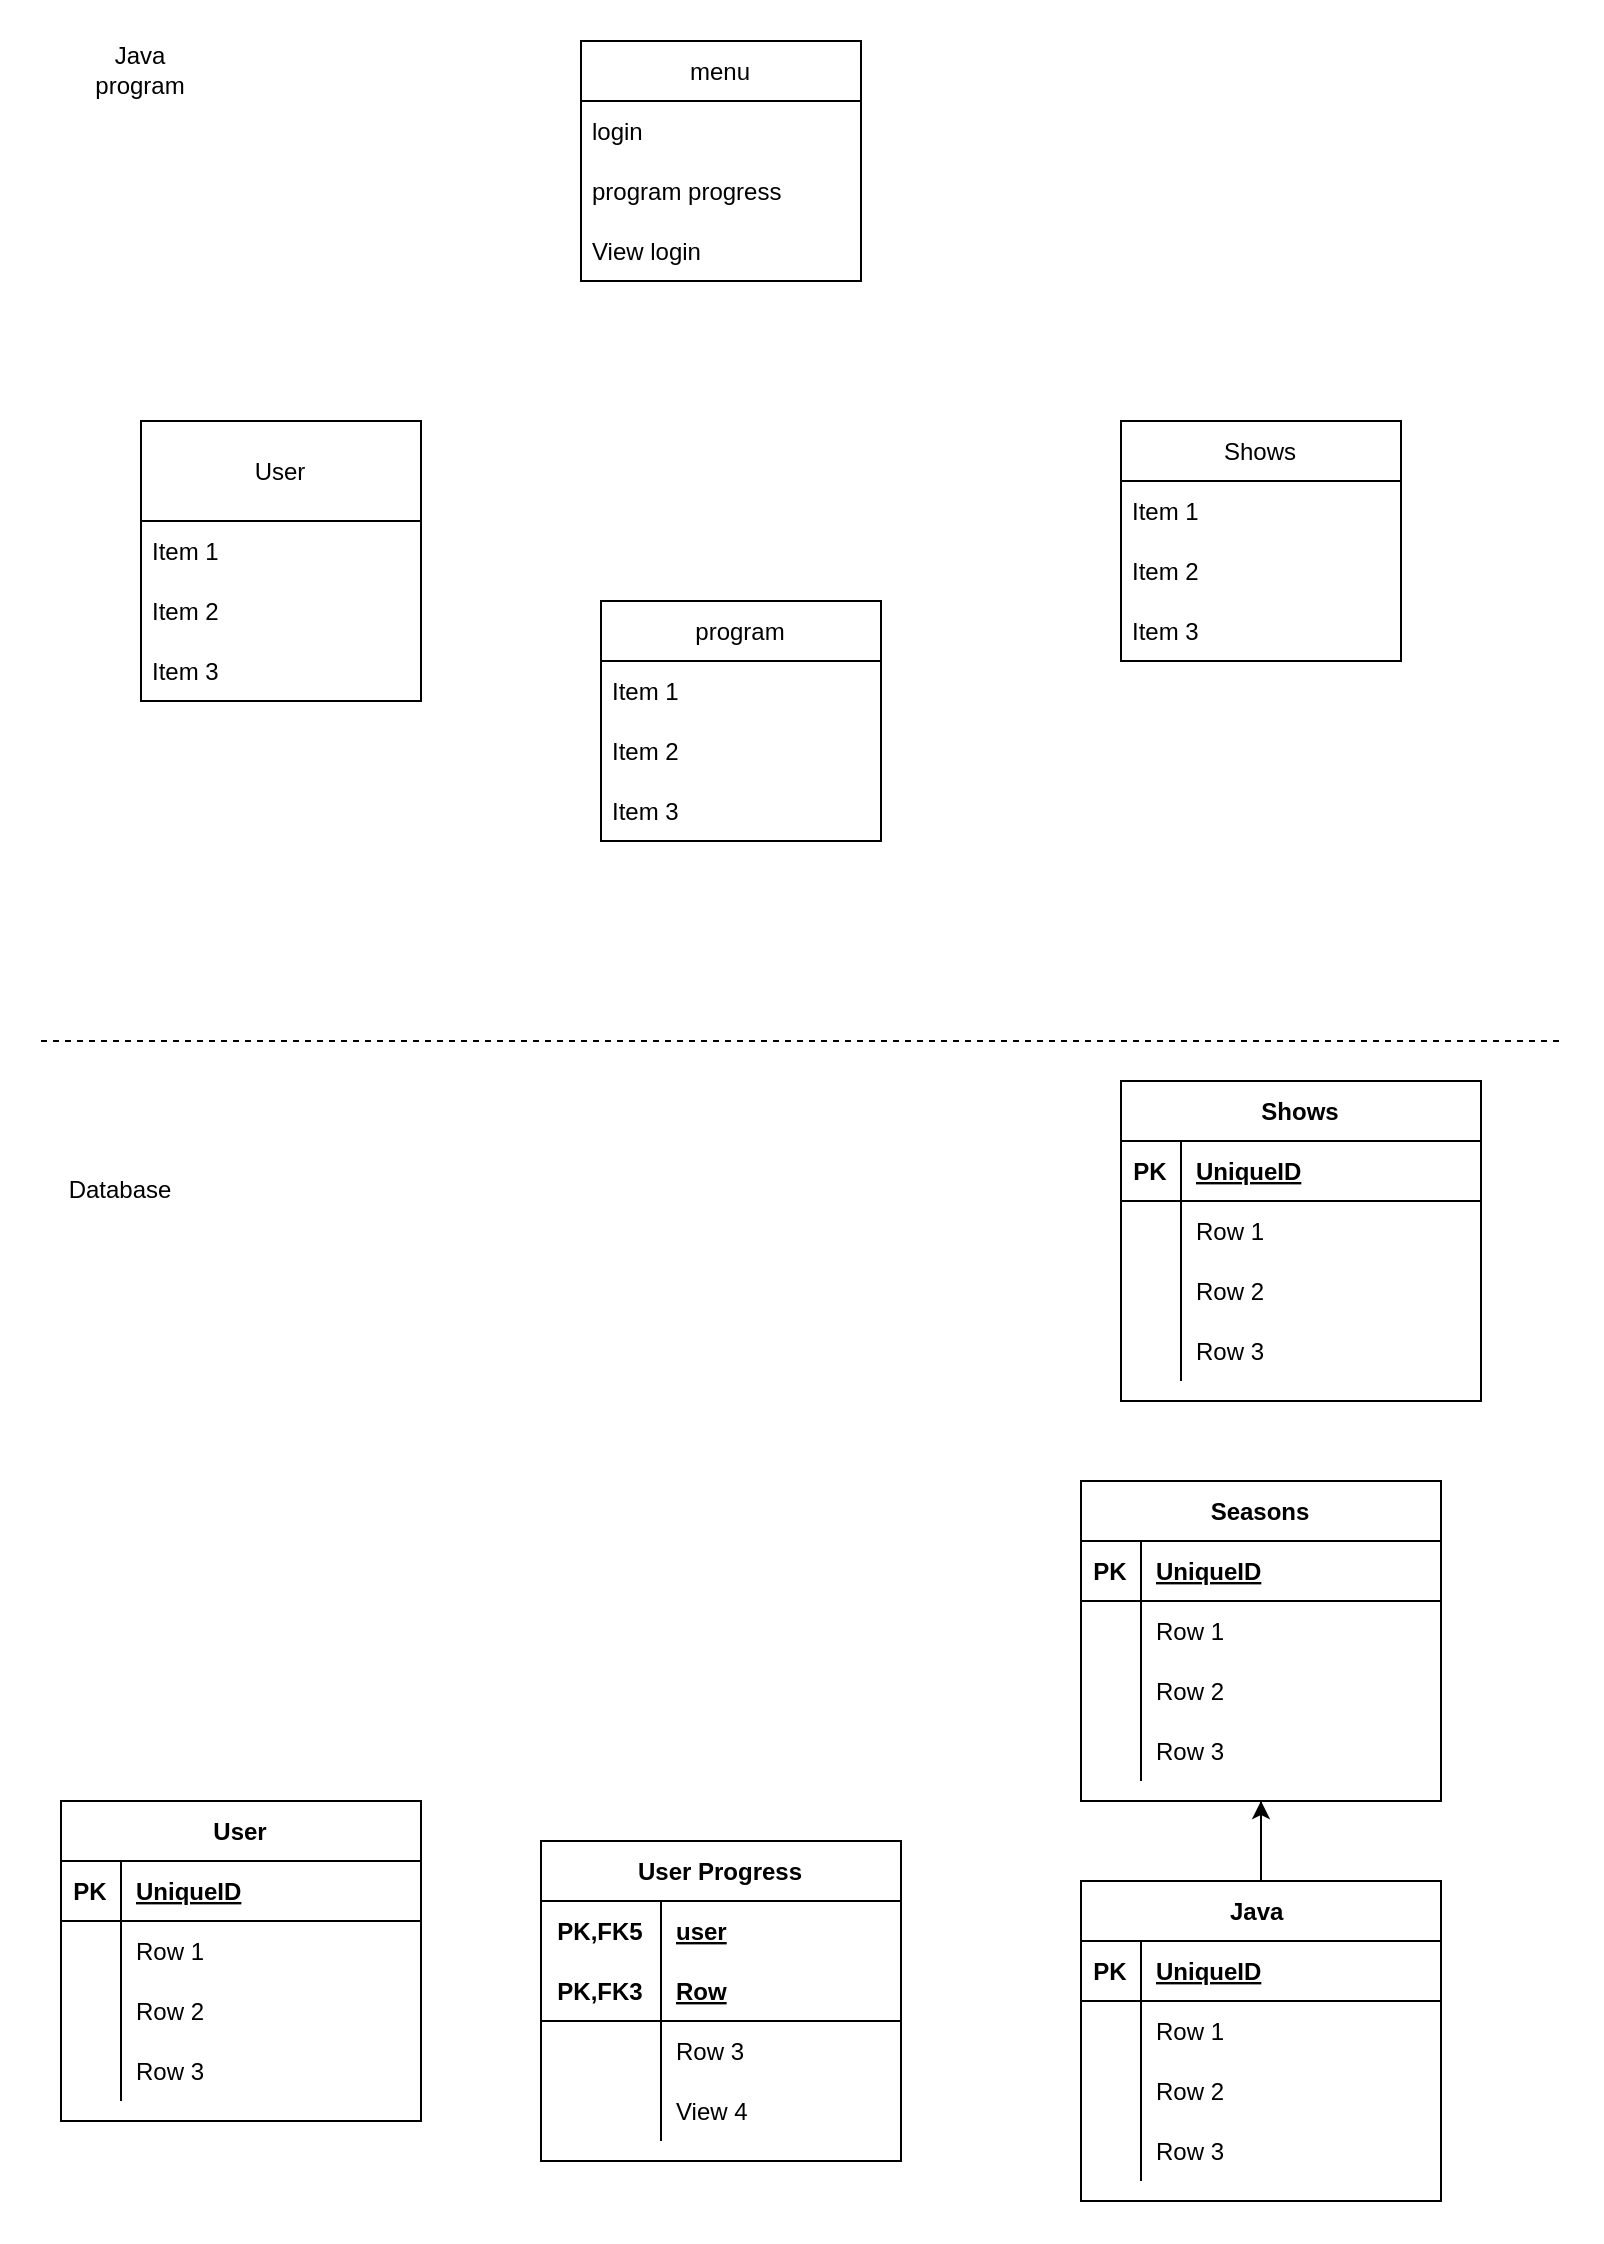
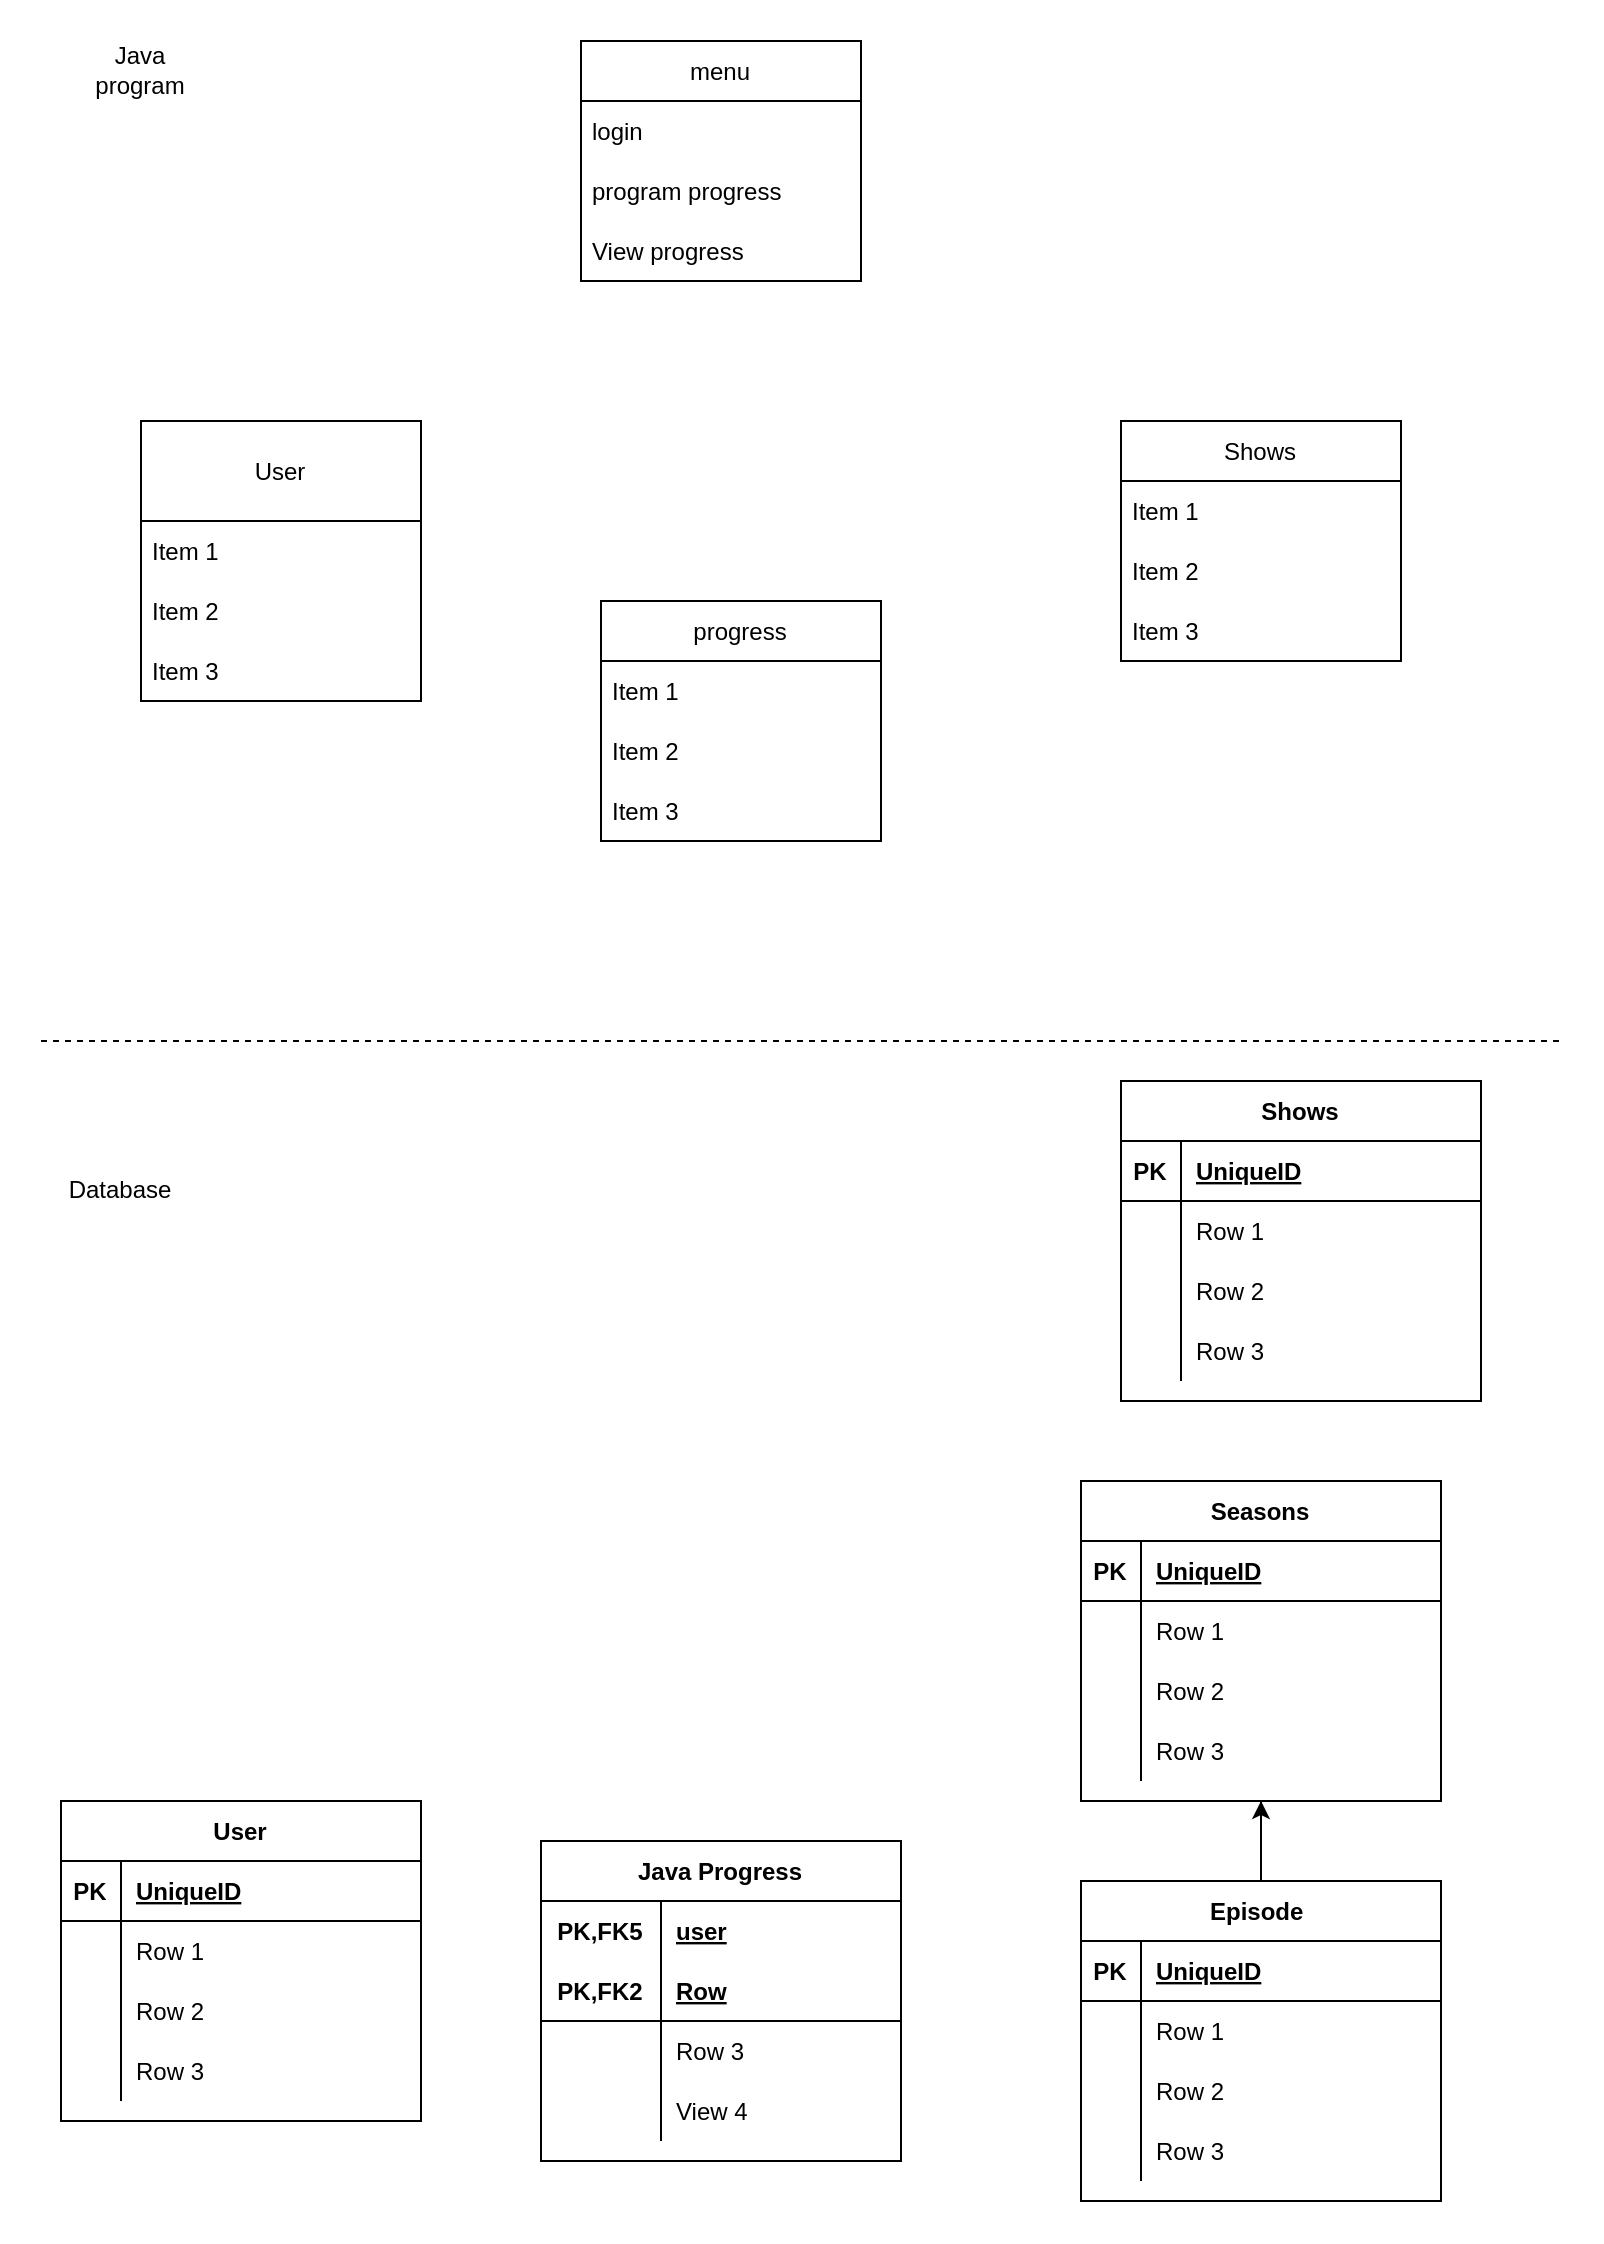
node "View login": label "View login" -> "View progress"
node "program": label "program" -> "progress"
node "User Progress": label "User Progress" -> "Java Progress"
node "Java": label "Java" -> "Episode"
node "PK,FK3": label "PK,FK3" -> "PK,FK2"
